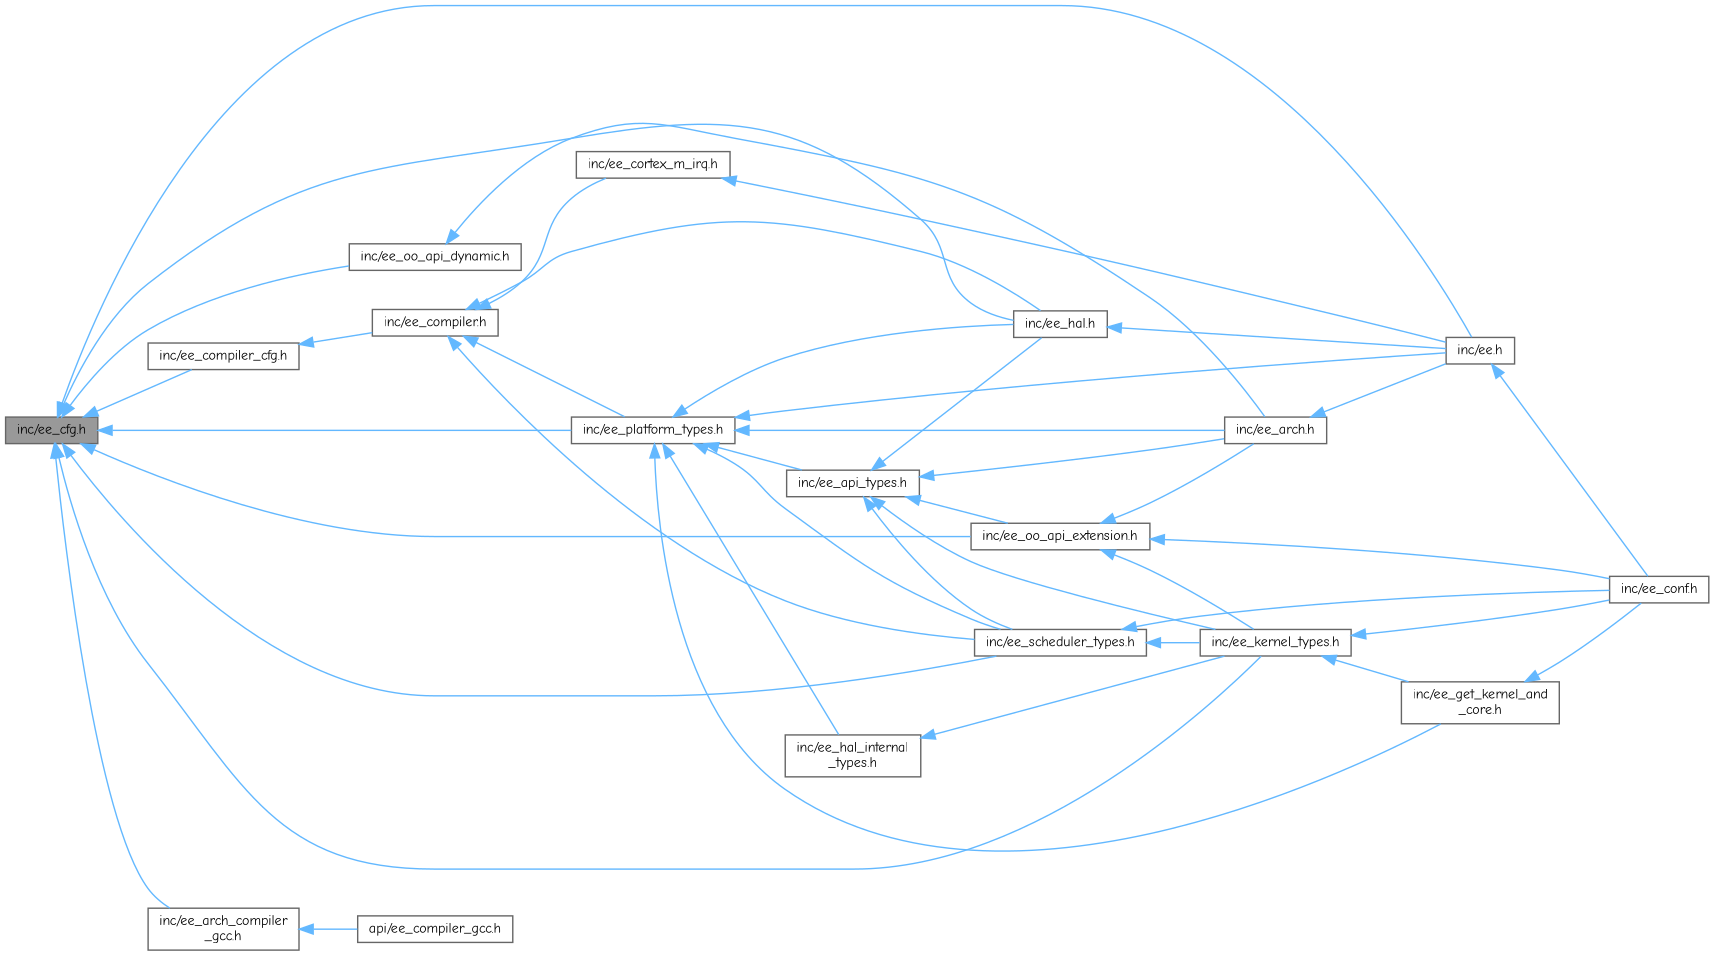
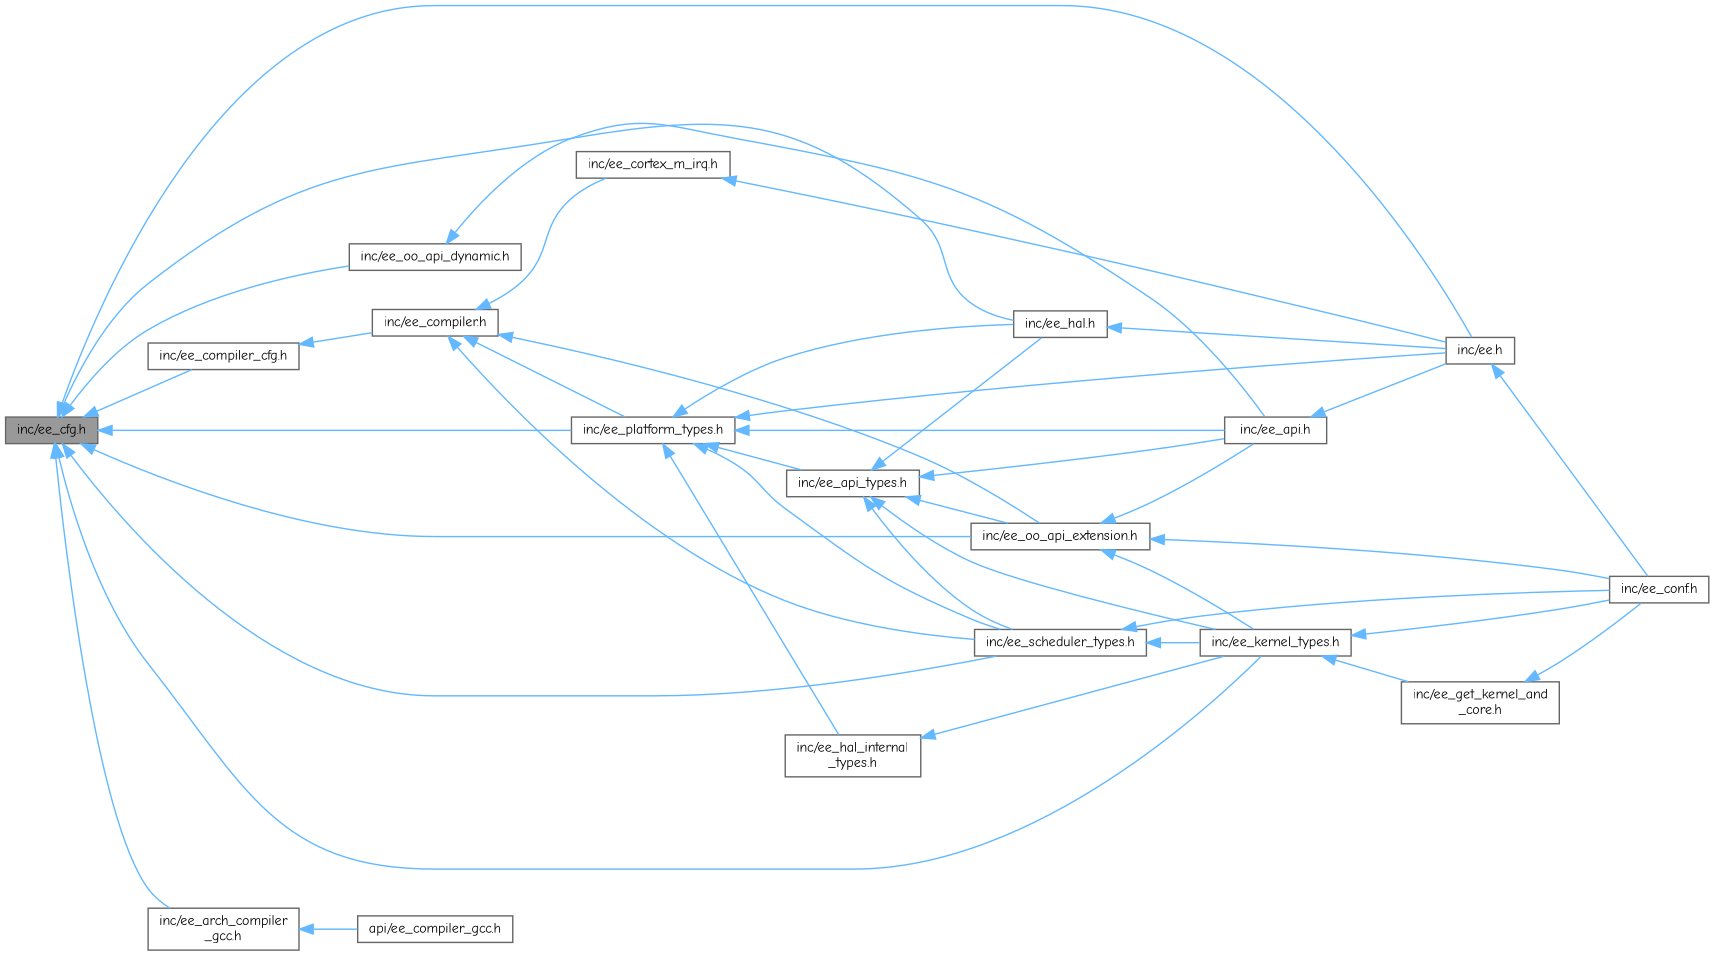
edge "inc/ee_hal.h" -> "inc/ee_compiler.h": now "inc/ee_oo_api_extension.h" -> "inc/ee_compiler.h"
node "inc/ee_arch.h": label "inc/ee_arch.h" -> "inc/ee_api.h"
edge "inc/ee_get_kernel_and _core.h" -> "inc/ee_platform_types.h": removed
